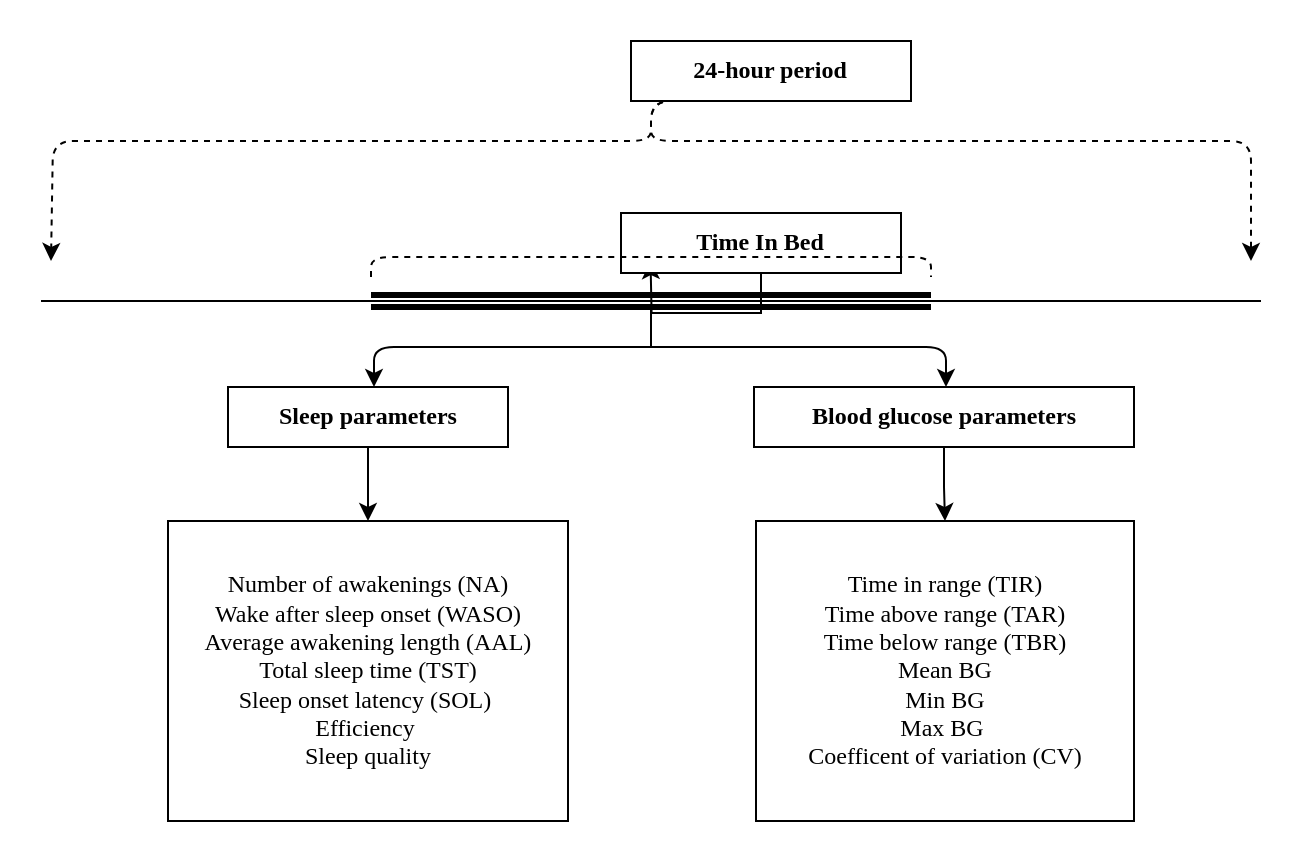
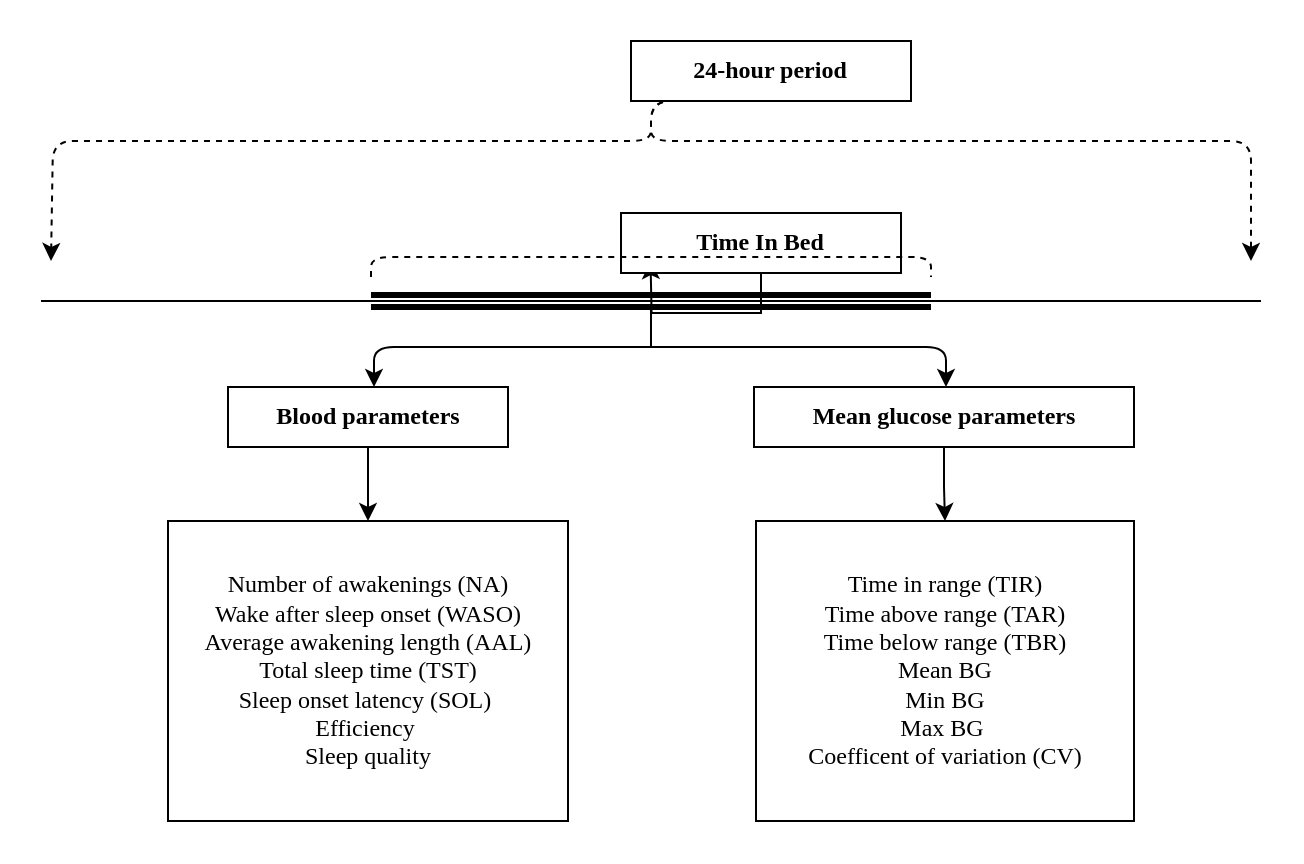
node "Sleep parameters": label "Sleep parameters" -> "Blood parameters"
node "Blood glucose parameters": label "Blood glucose parameters" -> "Mean glucose parameters"
